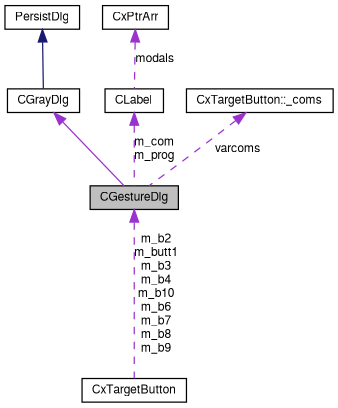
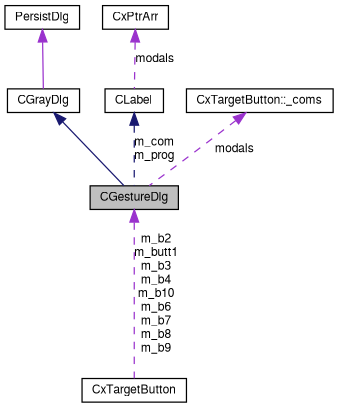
edge "CGrayDlg" -> "PersistDlg": color midnightblue -> darkorchid3
edge "CGestureDlg" -> "CxTargetButton::_coms": label "varcoms" -> "modals"
edge "CGestureDlg" -> "CGrayDlg": color darkorchid3 -> midnightblue
edge "CGestureDlg" -> "CLabel": color darkorchid3 -> midnightblue
